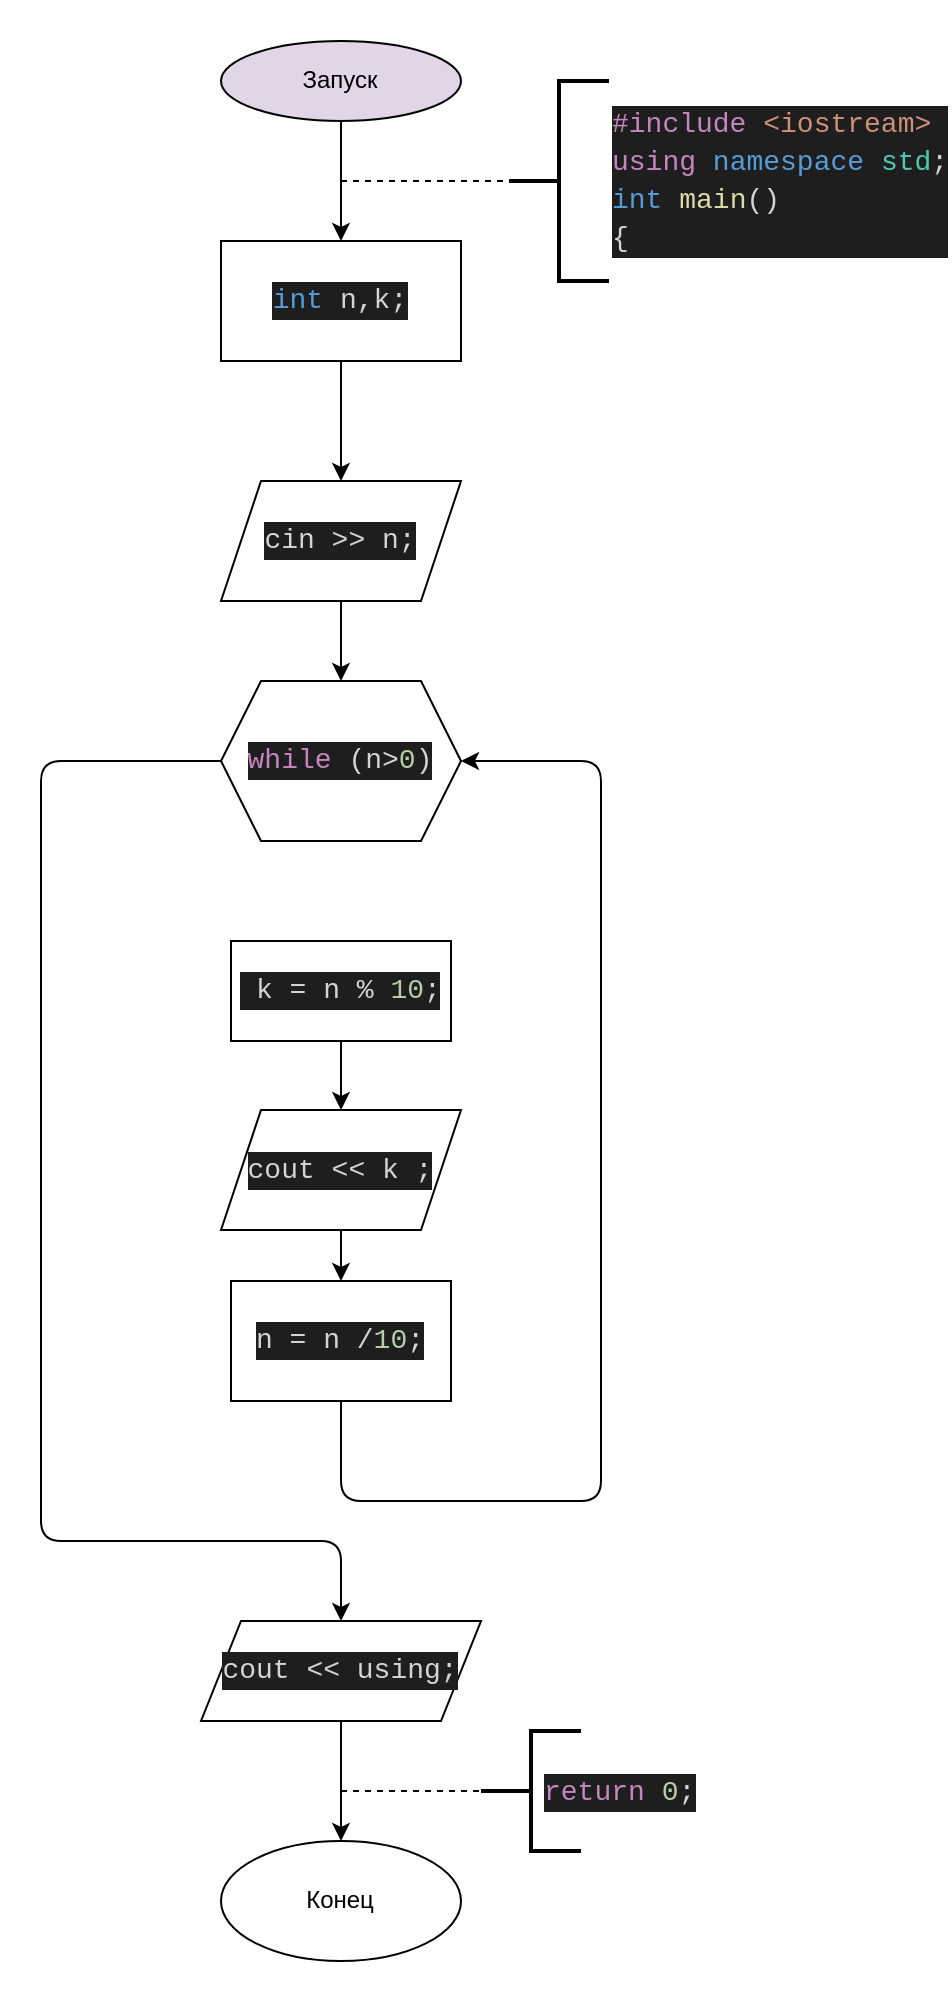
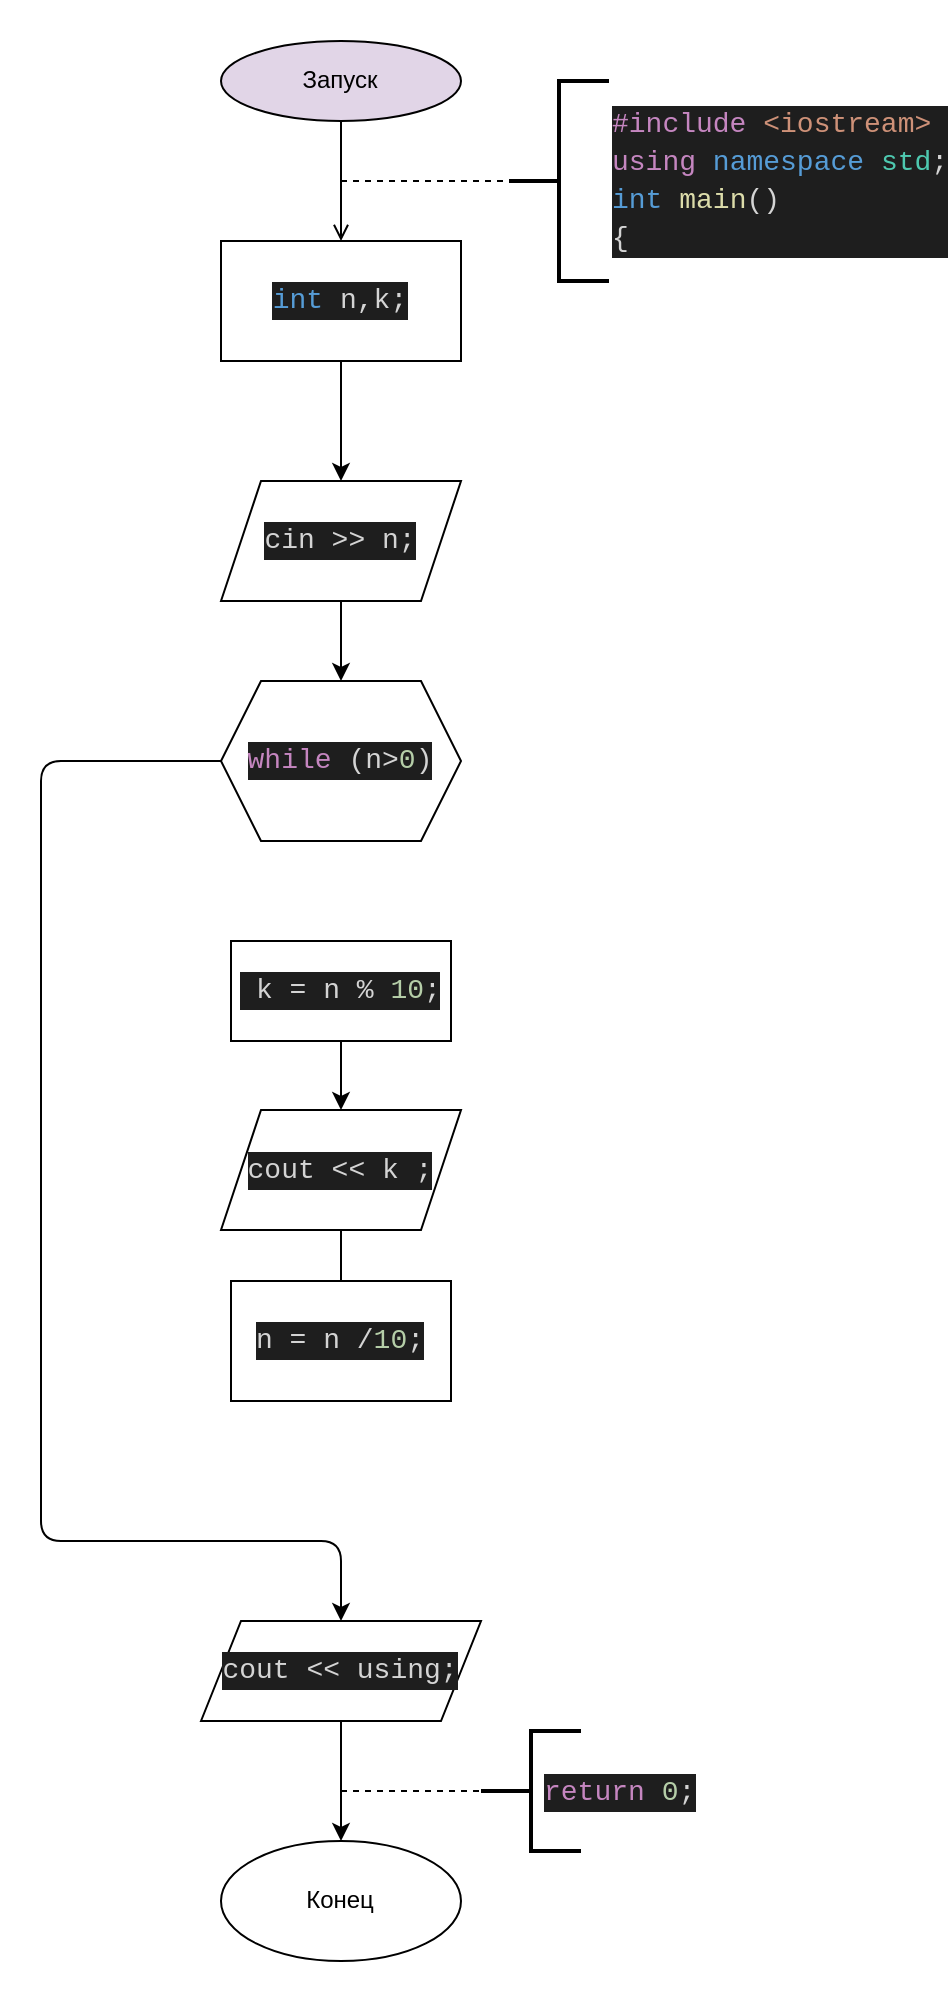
edge "Запуск" -> "int n,k;": arrowhead classic -> open
edge "n = n /10;" -> "while (n>0)": removed
edge "cout << k ;" -> "n = n /10;": arrowhead classic -> none
